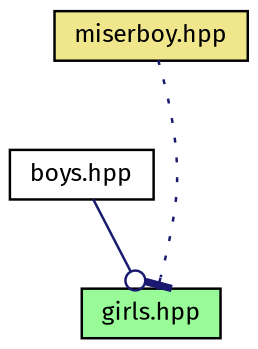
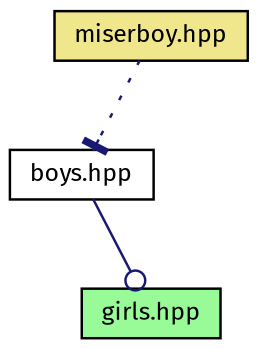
edge "miserboy.hpp" -> "girls.hpp": now "miserboy.hpp" -> "boys.hpp"
